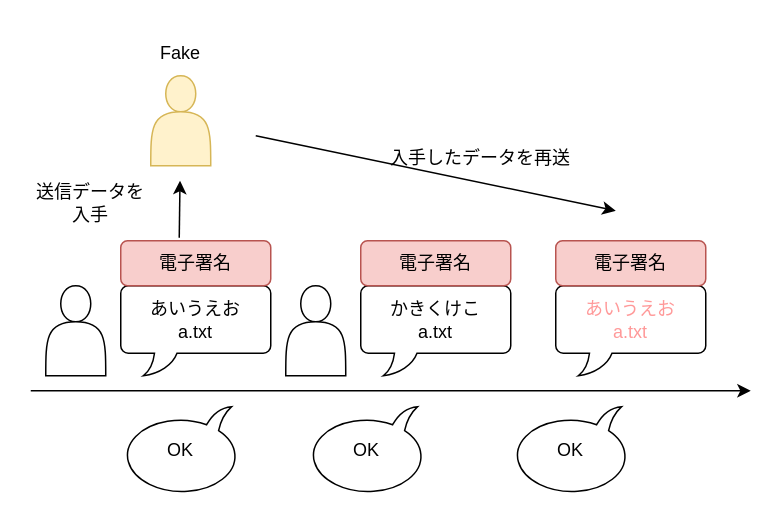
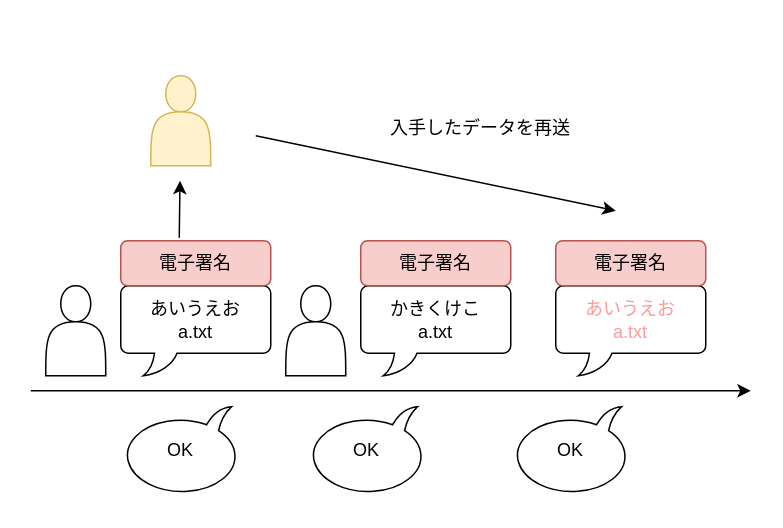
node "Fake": removed
node "入手したデータを再送": moved (481, 158) -> (481, 128)
node "送信データを入手": removed
